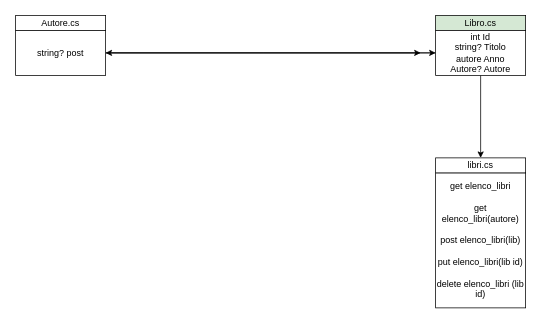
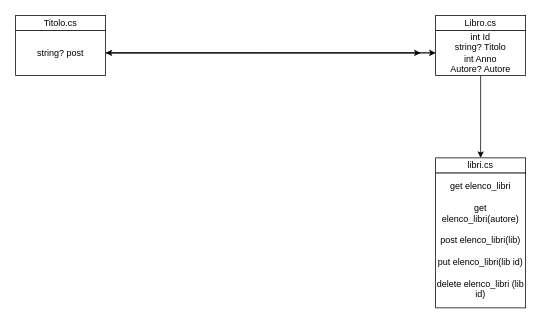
node "Autore.cs": label "Autore.cs" -> "Titolo.cs"
node "Libro.cs": fillcolor #d5e8d4 -> #ffffff
node "int Id string? Titolo autore Anno Autore? Autore": label "int Id string? Titolo autore Anno Autore? Autore" -> "int Id string? Titolo int Anno Autore? Autore"
